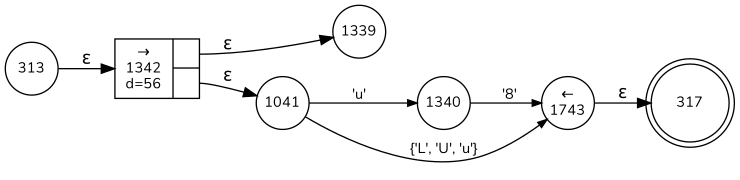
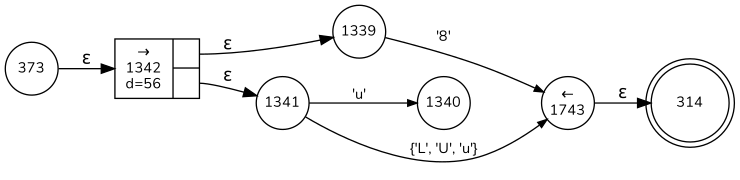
node "313": label "313" -> "373"
node "1041": label "1041" -> "1341"
edge "1340" -> "← 1743": now "1339" -> "← 1743"
node "317": label "317" -> "314"
